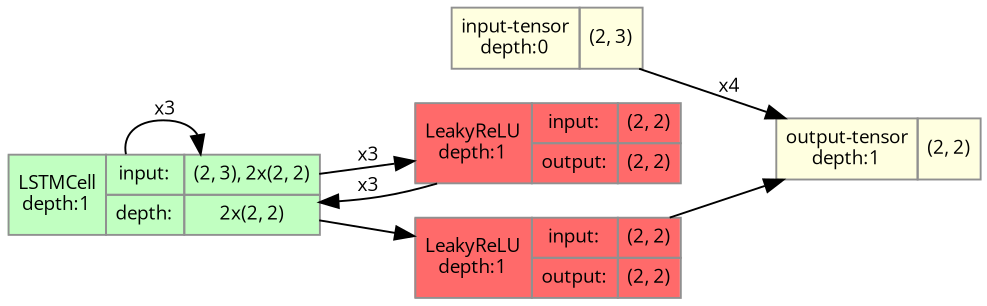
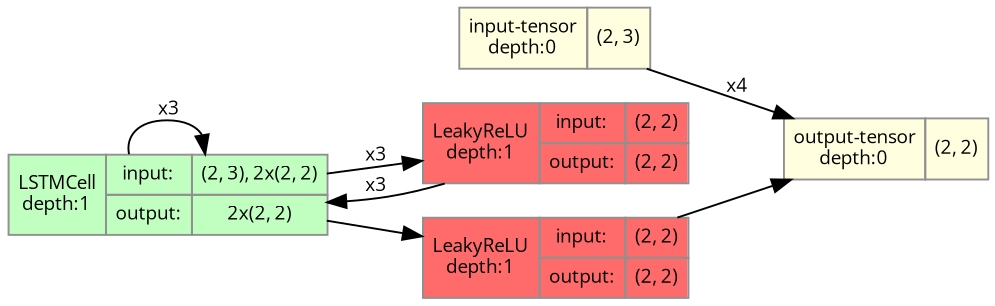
node "output-tensor": text "depth:1" -> "depth:0"
node "LSTMCell": text "depth:" -> "output:"
